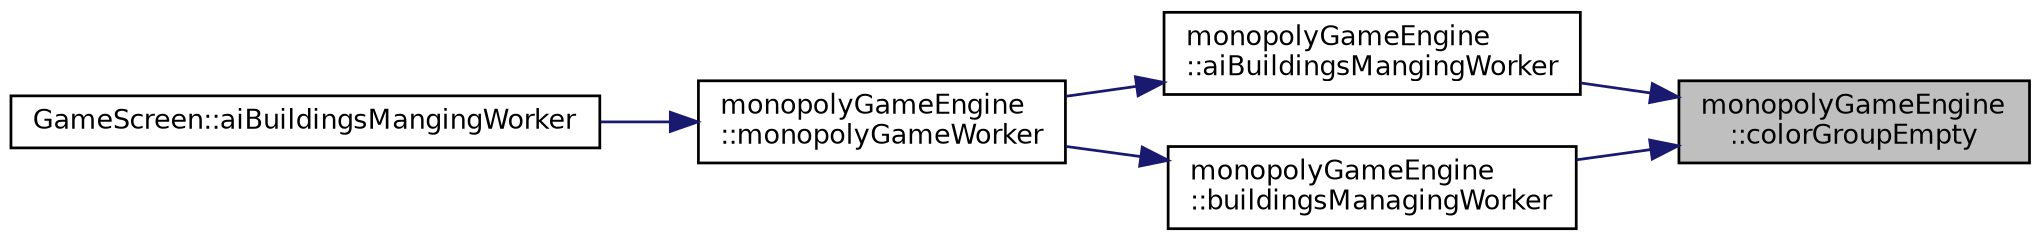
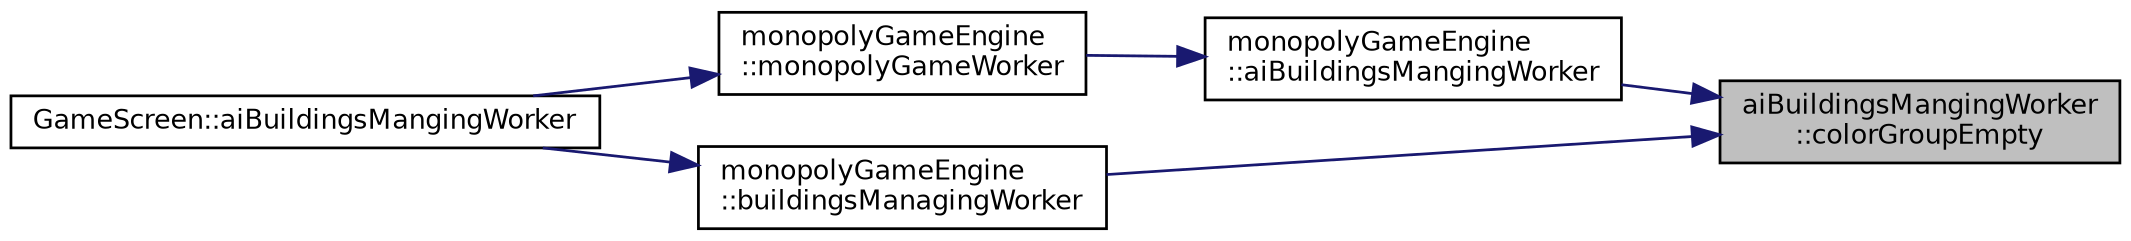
node "monopolyGameEngine ::colorGroupEmpty": label "monopolyGameEngine ::colorGroupEmpty" -> "aiBuildingsMangingWorker ::colorGroupEmpty"
edge "monopolyGameEngine ::monopolyGameWorker" -> "monopolyGameEngine ::buildingsManagingWorker": now "GameScreen::aiBuildingsMangingWorker" -> "monopolyGameEngine ::buildingsManagingWorker"
